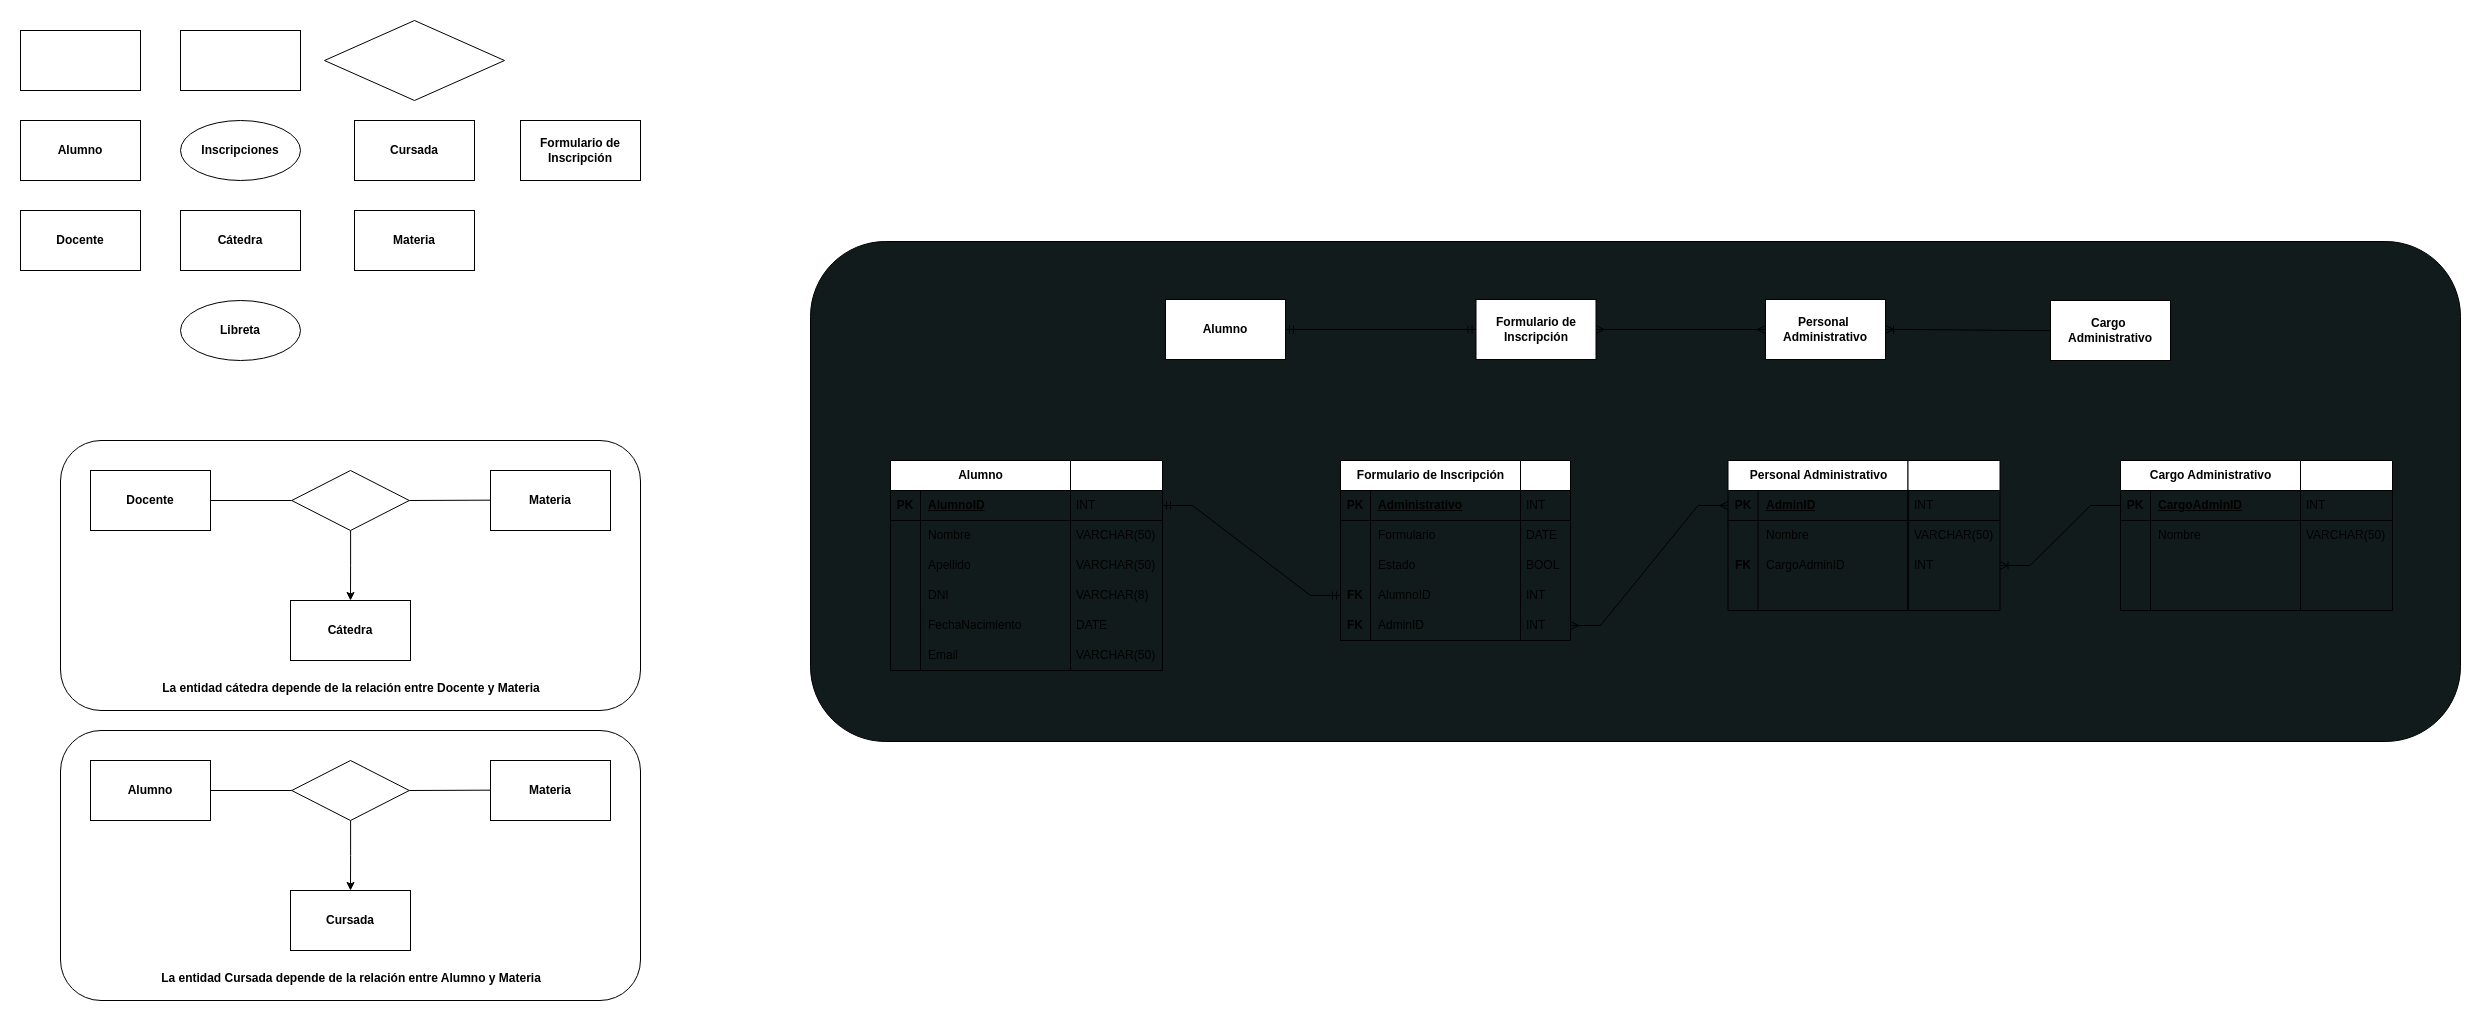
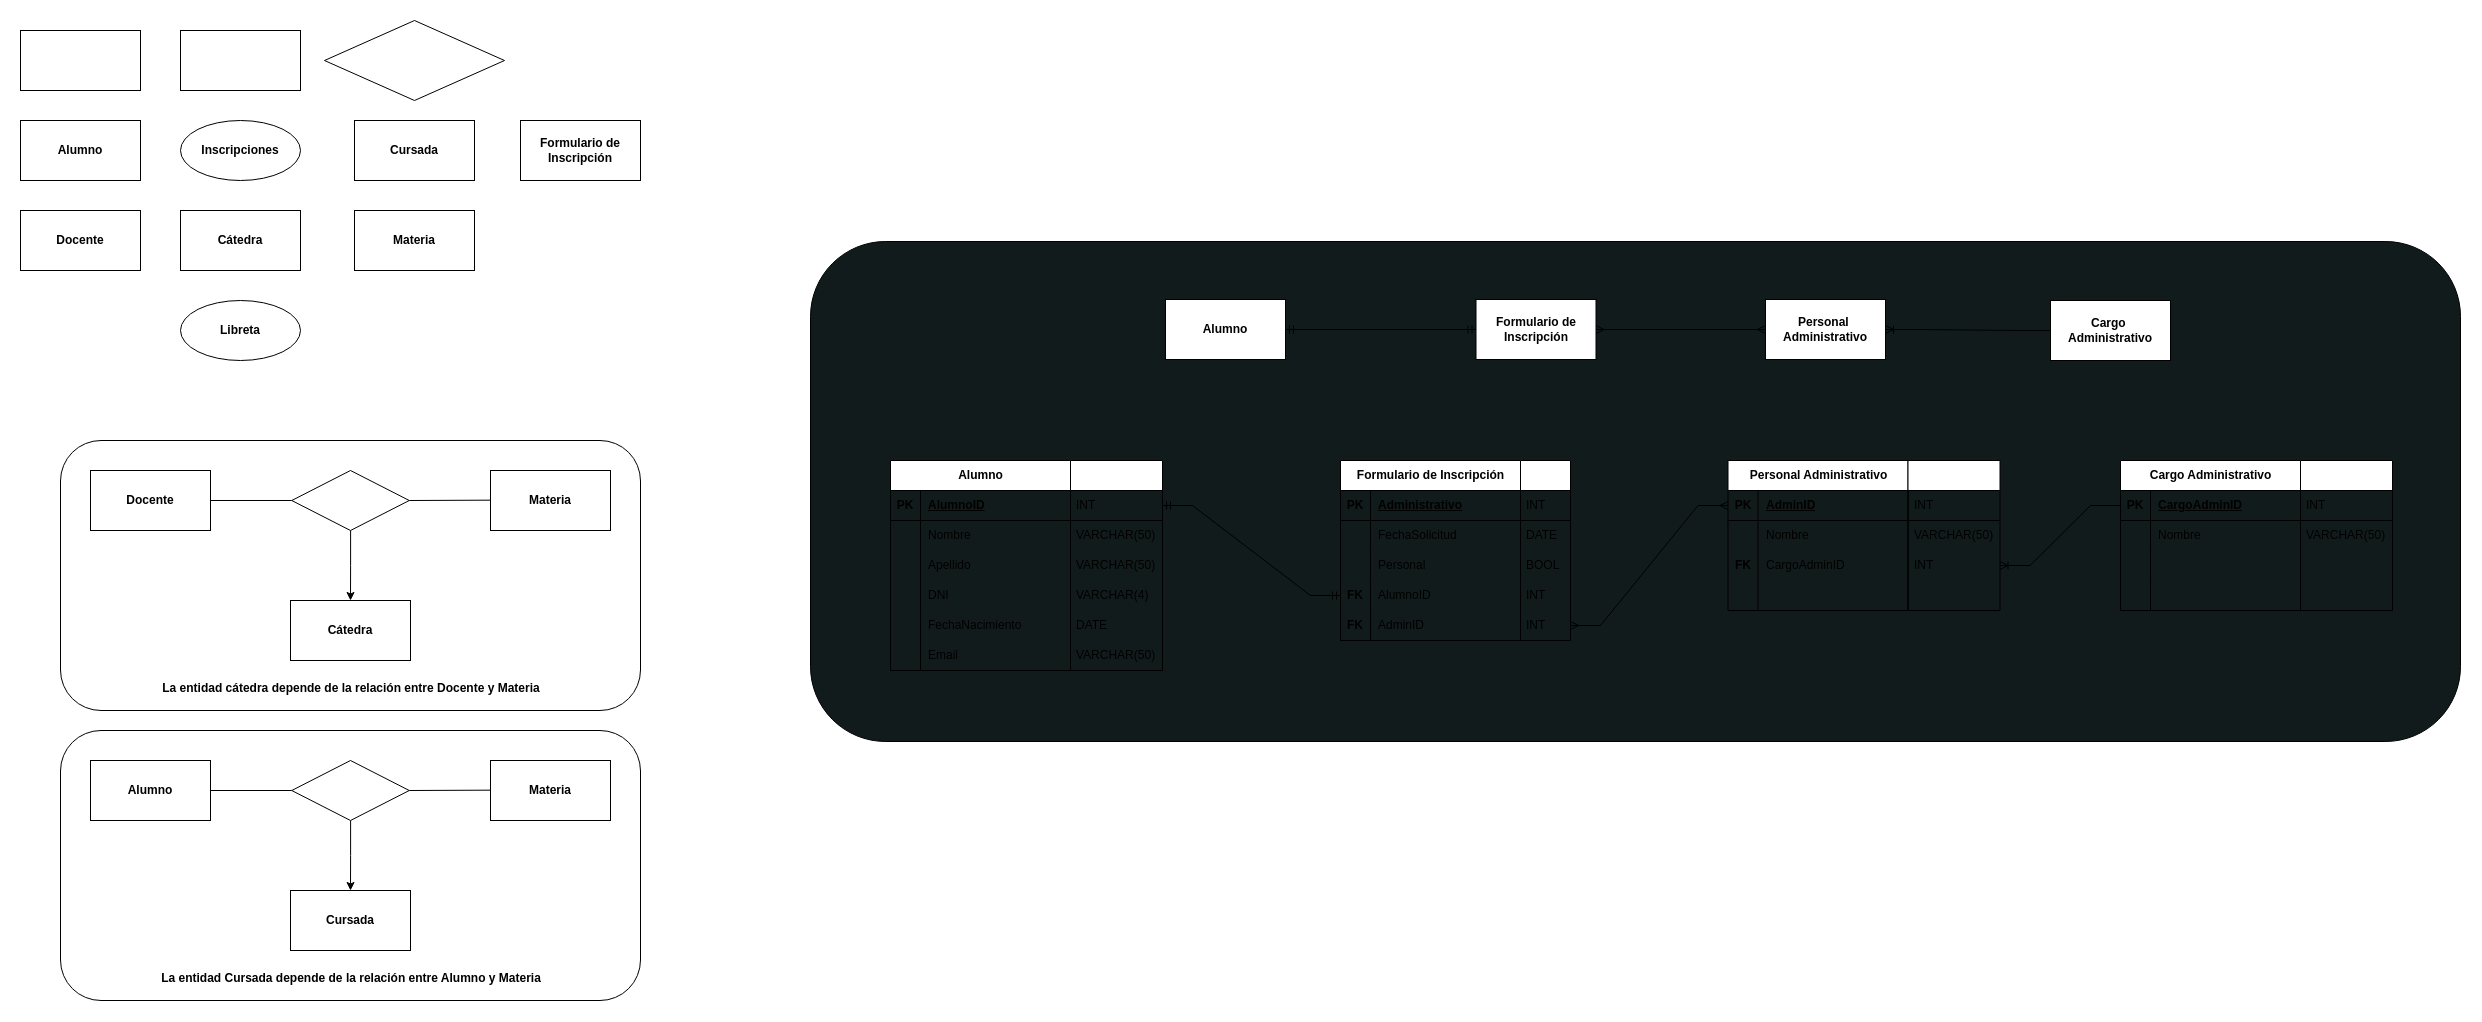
node "Formulario": label "Formulario" -> "FechaSolicitud"
node "Estado": label "Estado" -> "Personal"
node "VARCHAR(8)": label "VARCHAR(8)" -> "VARCHAR(4)"
